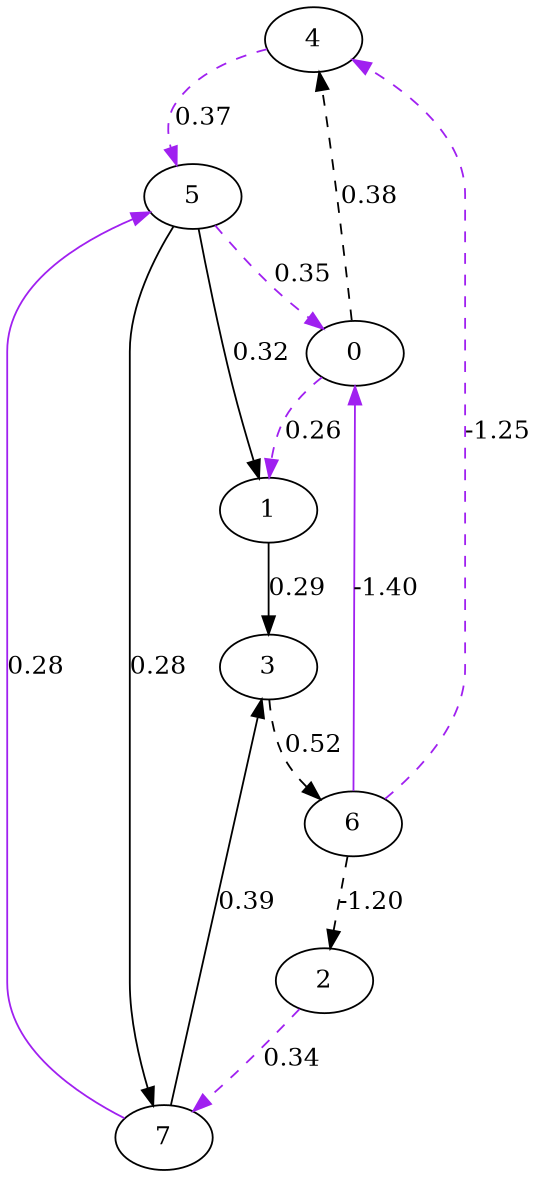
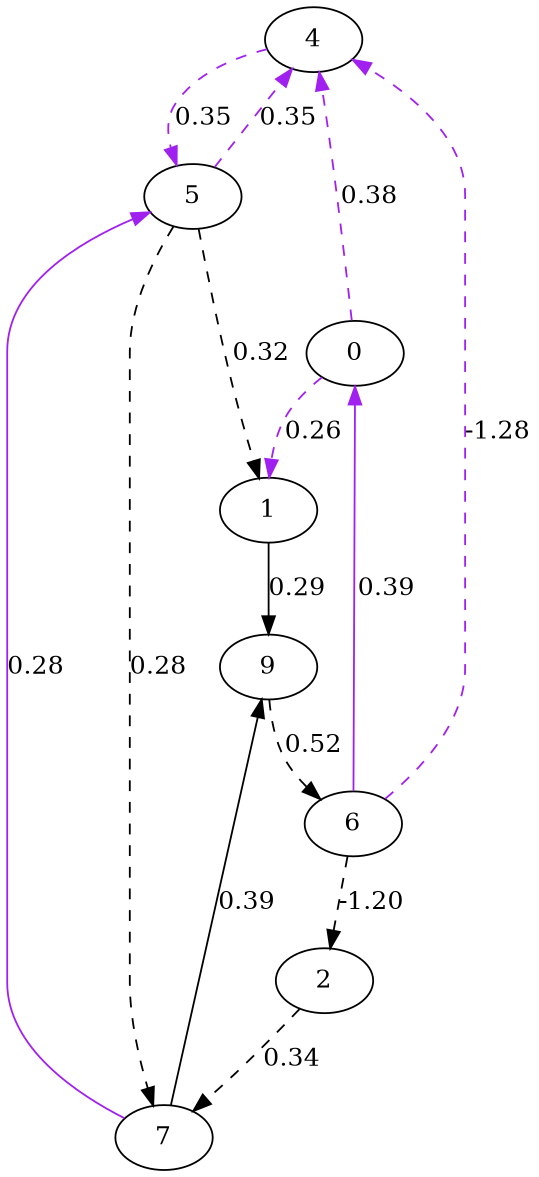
edge "4" -> "5": label "0.37" -> "0.35"
edge "0" -> "4": color black -> purple
edge "5" -> "0": now "5" -> "4"
edge "5" -> "1": style solid -> dashed
edge "6" -> "4": label "-1.25" -> "-1.28"
edge "6" -> "0": label "-1.40" -> "0.39"
edge "5" -> "7": style solid -> dashed
node "3": label "3" -> "9"
edge "2" -> "7": color purple -> black
